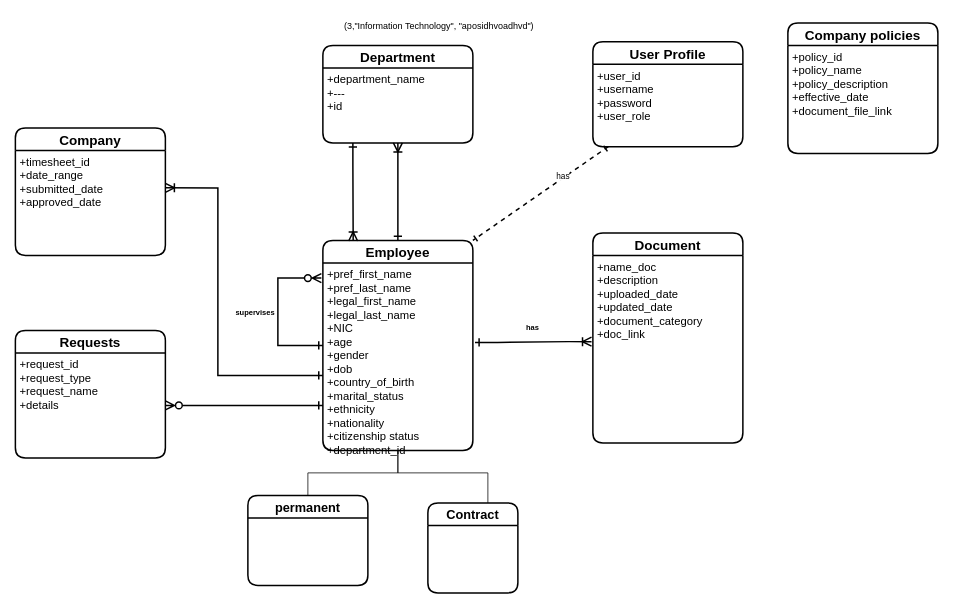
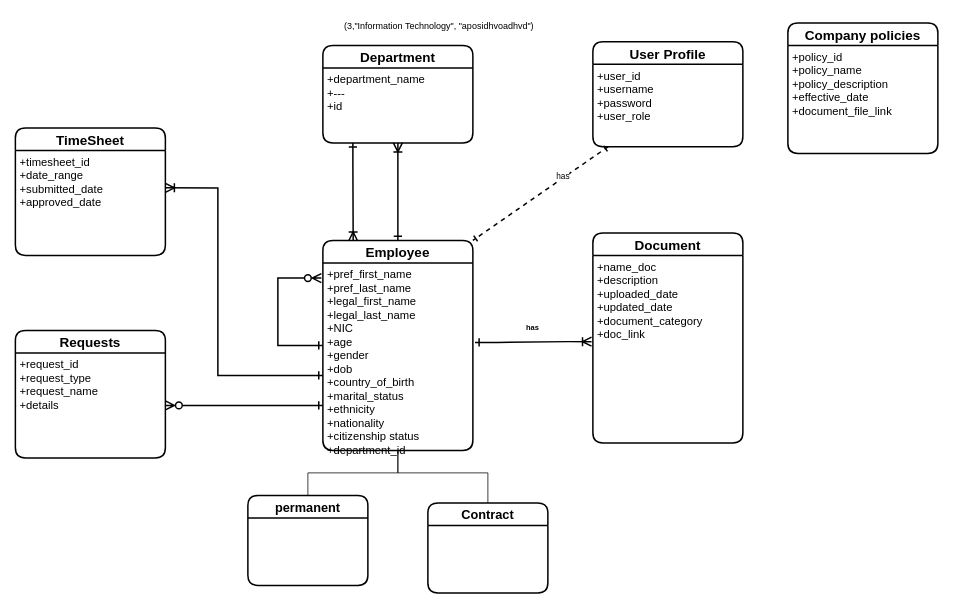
node "Company": label "Company" -> "TimeSheet"
node "supervises": removed
node "Contract": size 90x90 -> 120x90
